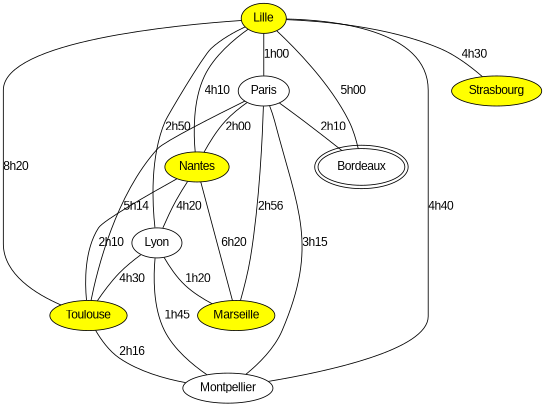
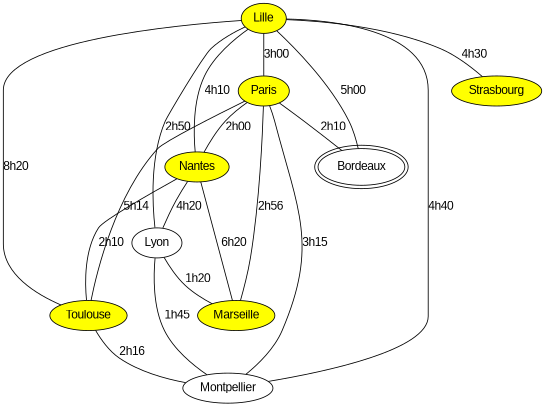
edge "Lille" -- "Paris": label "1h00" -> "3h00"
node "Paris": fillcolor white -> yellow
edge "Lyon" -- "Toulouse": removed, label "4h30"
